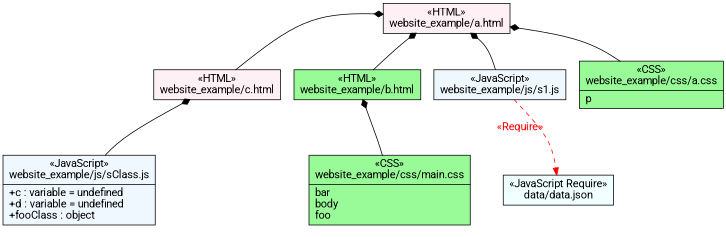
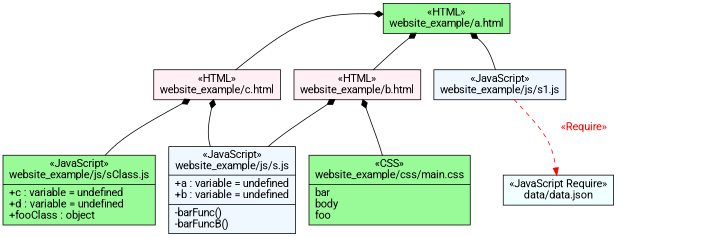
node "website_example/a.html": fillcolor lavenderblush -> palegreen
node "website_example/b.html": fillcolor palegreen -> lavenderblush
node "website_example/css/a.css": removed
edge "website_example/js/s1.js" -> "data/data.json": reversed
node "website_example/js/sClass.js": fillcolor aliceblue -> palegreen
node "website_example/js/s.js": added
